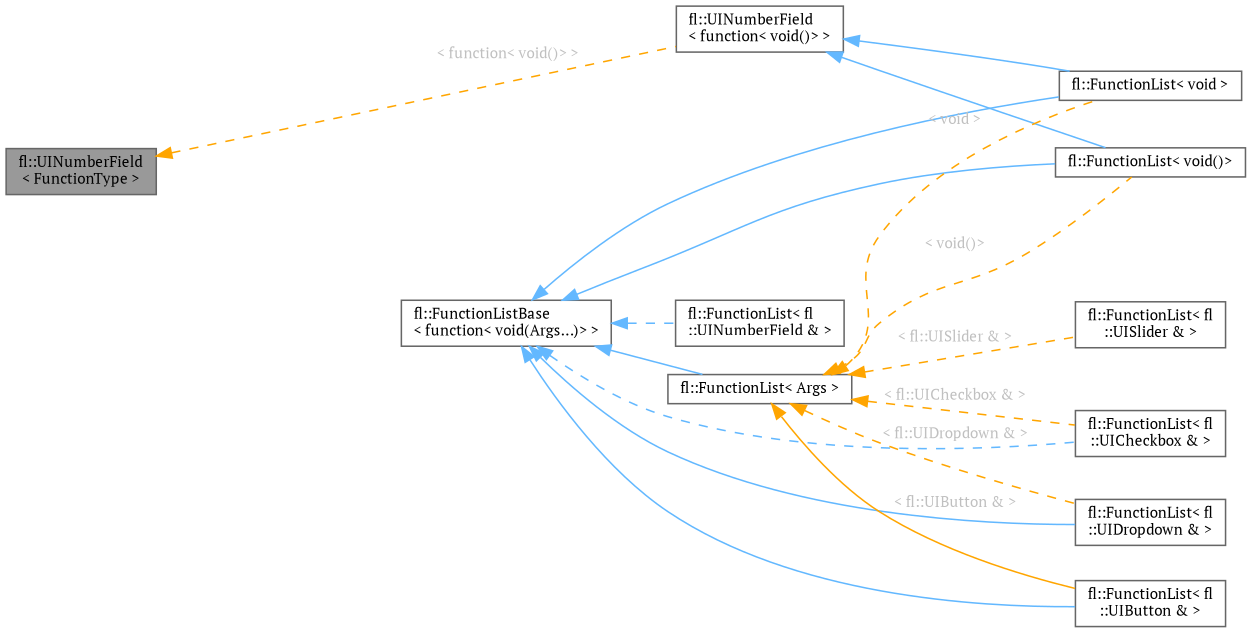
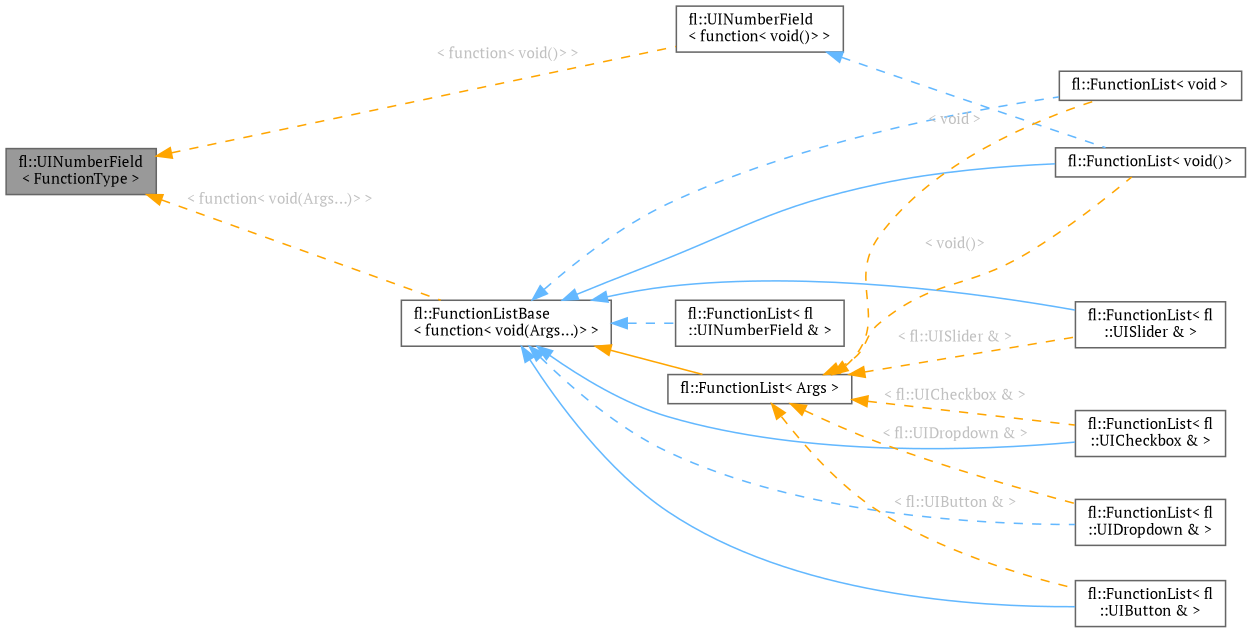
edge "fl::FunctionList< void >" -> "fl::UINumberField < function< void()> >": removed
edge "fl::FunctionList< void()>" -> "fl::UINumberField < function< void()> >": style solid -> dashed
edge "fl::FunctionList< void >" -> "fl::FunctionListBase < function< void(Args...)> >": style solid -> dashed
edge "fl::FunctionListBase < function< void(Args...)> >" -> "fl::UINumberField < FunctionType >": added, label "< function< void(Args...)> >"
edge "fl::FunctionList< fl ::UISlider & >" -> "fl::FunctionListBase < function< void(Args...)> >": added
edge "fl::FunctionList< Args >" -> "fl::FunctionListBase < function< void(Args...)> >": color steelblue1 -> orange
edge "fl::FunctionList< fl ::UICheckbox & >" -> "fl::FunctionListBase < function< void(Args...)> >": style dashed -> solid
edge "fl::FunctionList< fl ::UIDropdown & >" -> "fl::FunctionListBase < function< void(Args...)> >": style solid -> dashed
edge "fl::FunctionList< fl ::UIButton & >" -> "fl::FunctionList< Args >": style solid -> dashed
